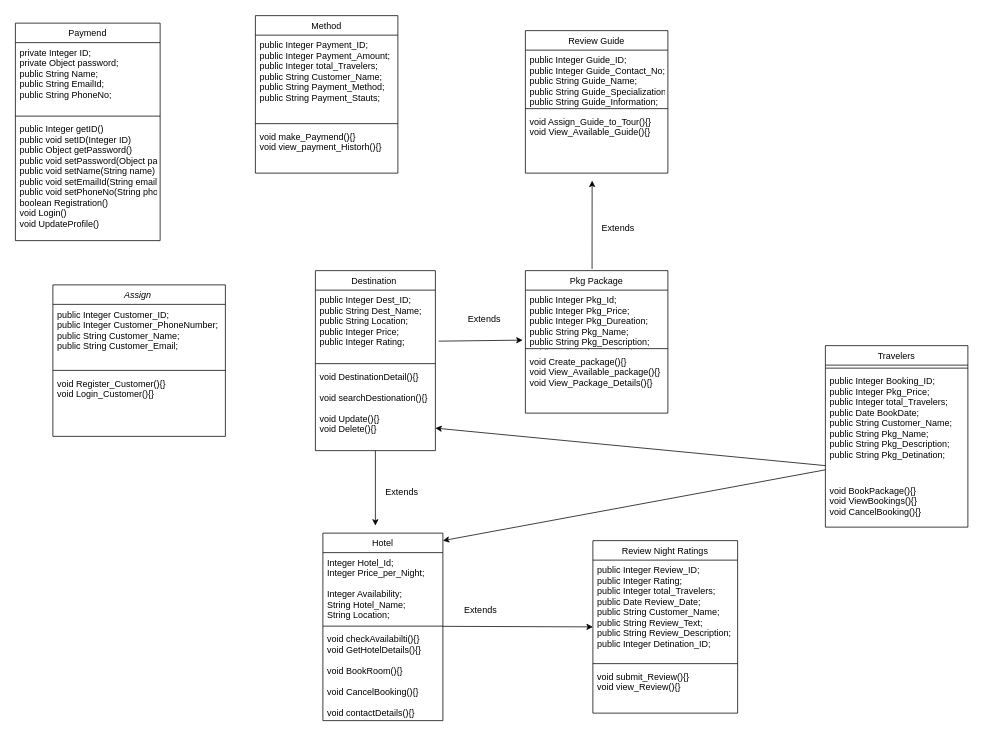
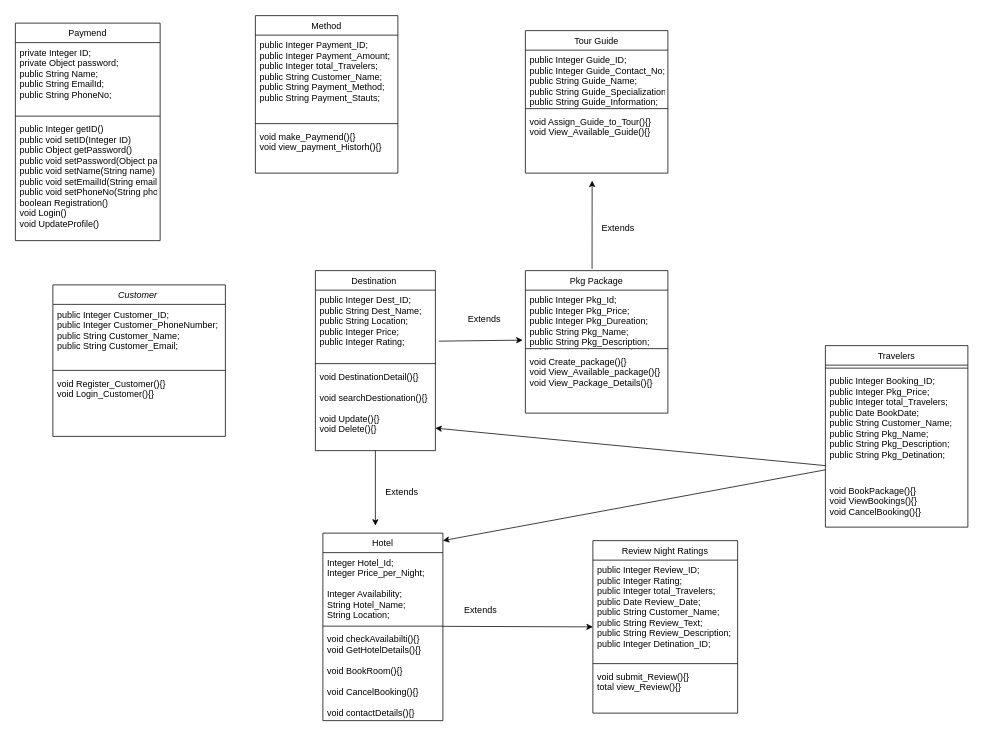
node "Review Guide": label "Review Guide" -> "Tour Guide"
node "Assign": label "Assign" -> "Customer"
node "void submit_Review(){} void view_Review(){}": label "void submit_Review(){} void view_Review(){}" -> "void submit_Review(){} total view_Review(){}"
